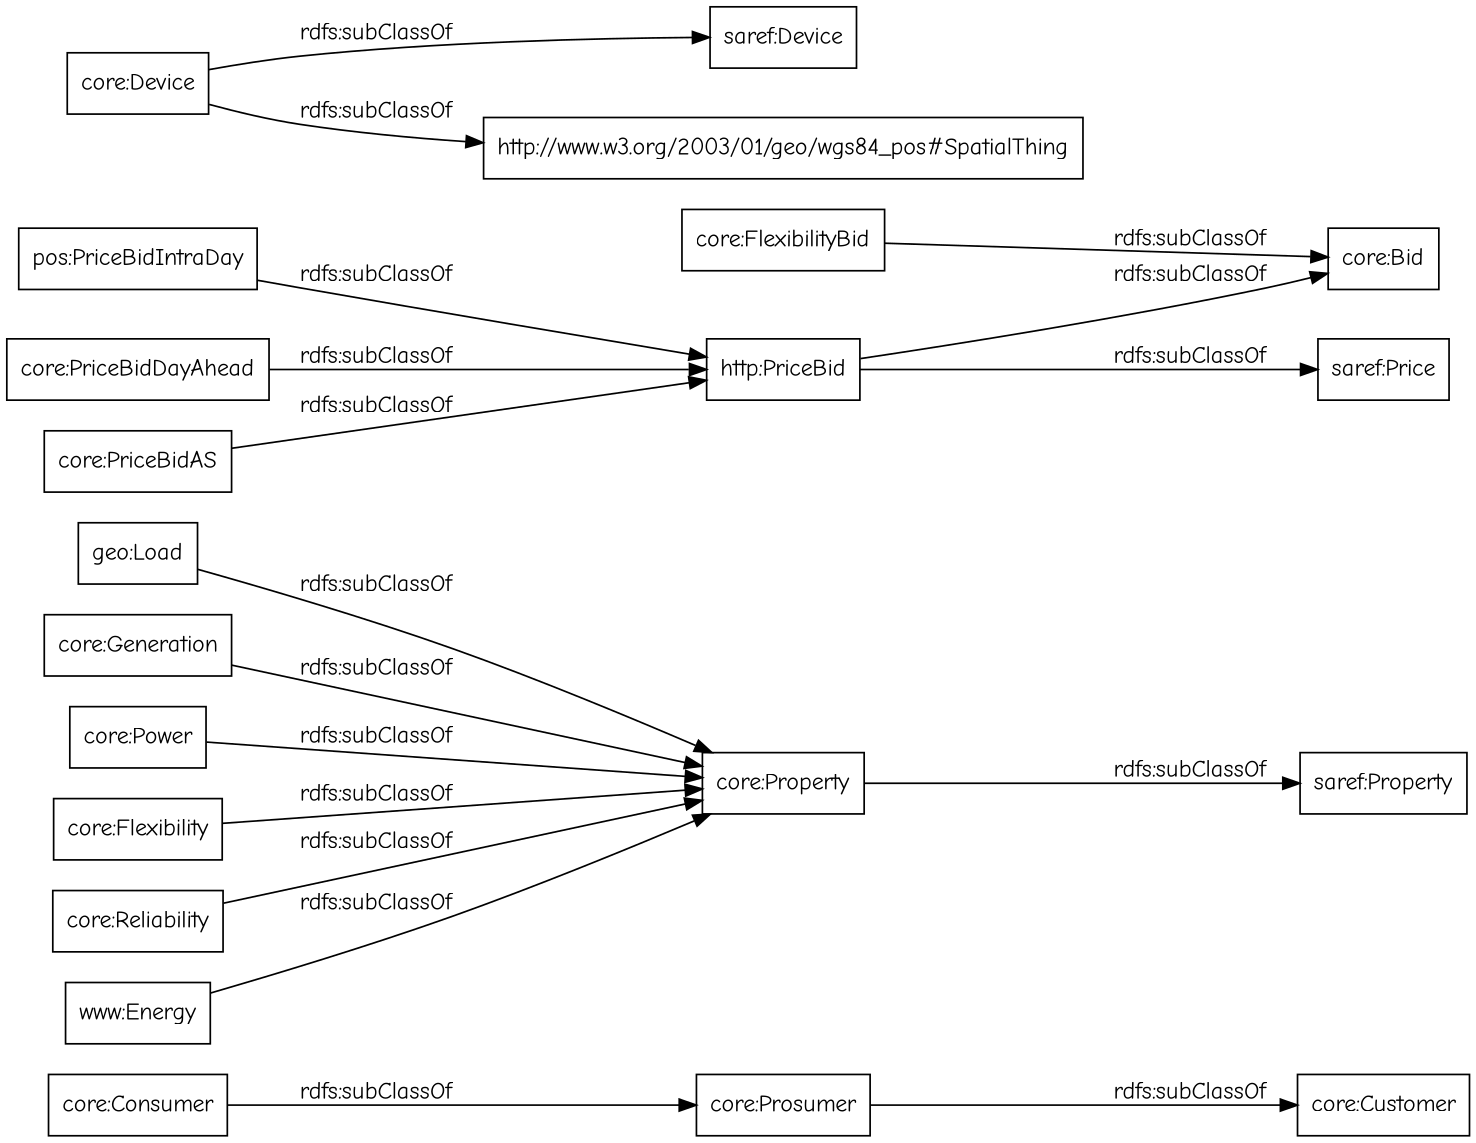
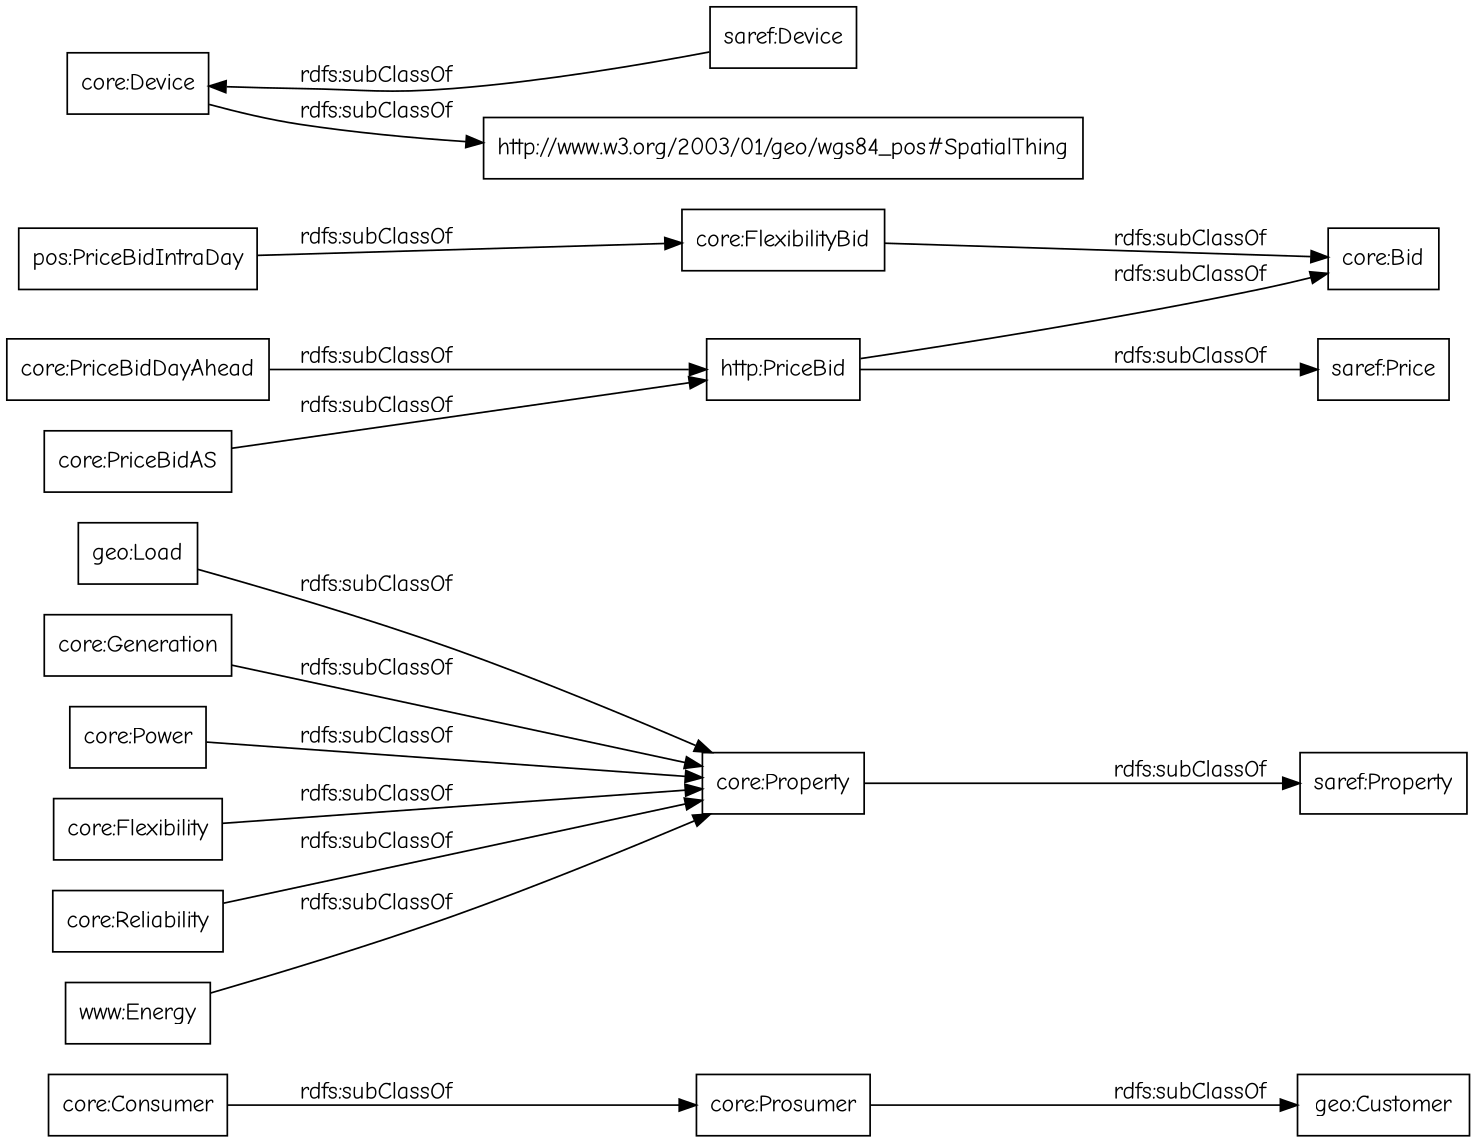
edge "core:Device" -> "saref:Device": reversed
edge "pos:PriceBidIntraDay" -> "http:PriceBid": now "pos:PriceBidIntraDay" -> "core:FlexibilityBid"
node "core:Customer": label "core:Customer" -> "geo:Customer"
